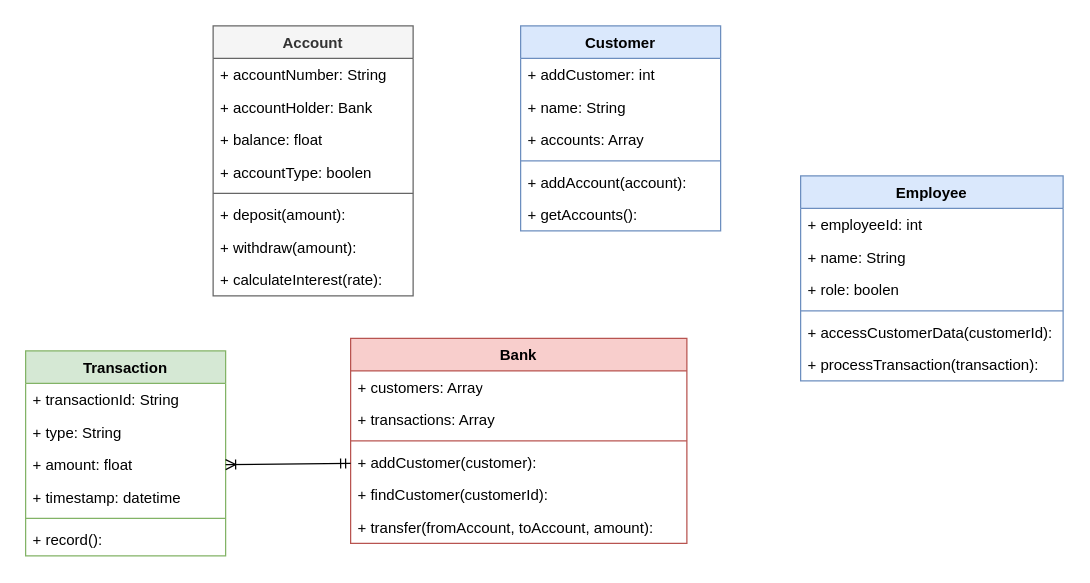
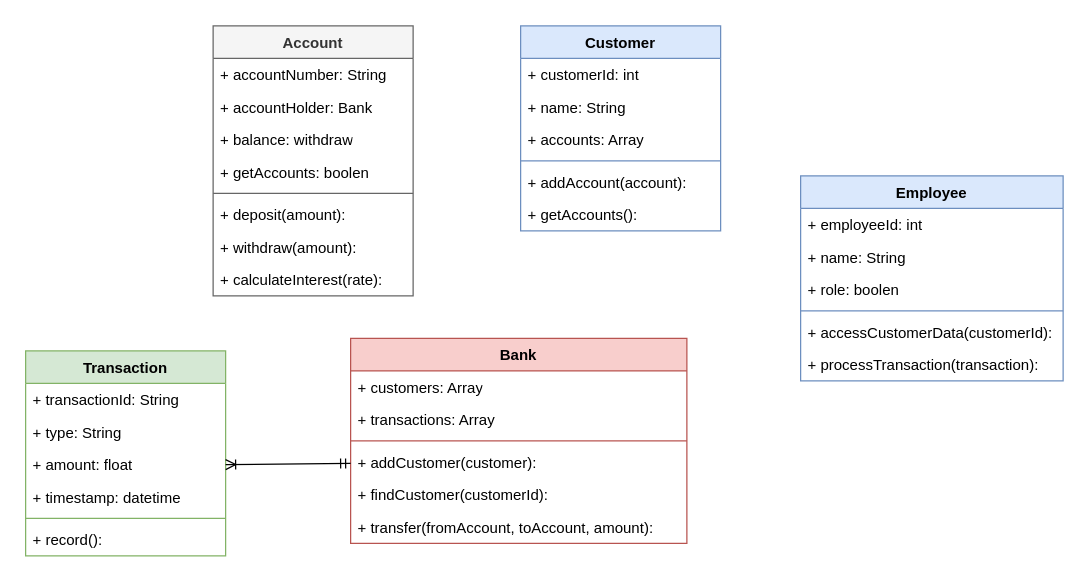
node "+ addCustomer: int": label "+ addCustomer: int" -> "+ customerId: int"
node "+ balance: float": label "+ balance: float" -> "+ balance: withdraw"
node "+ accountType: boolen": label "+ accountType: boolen" -> "+ getAccounts: boolen"
